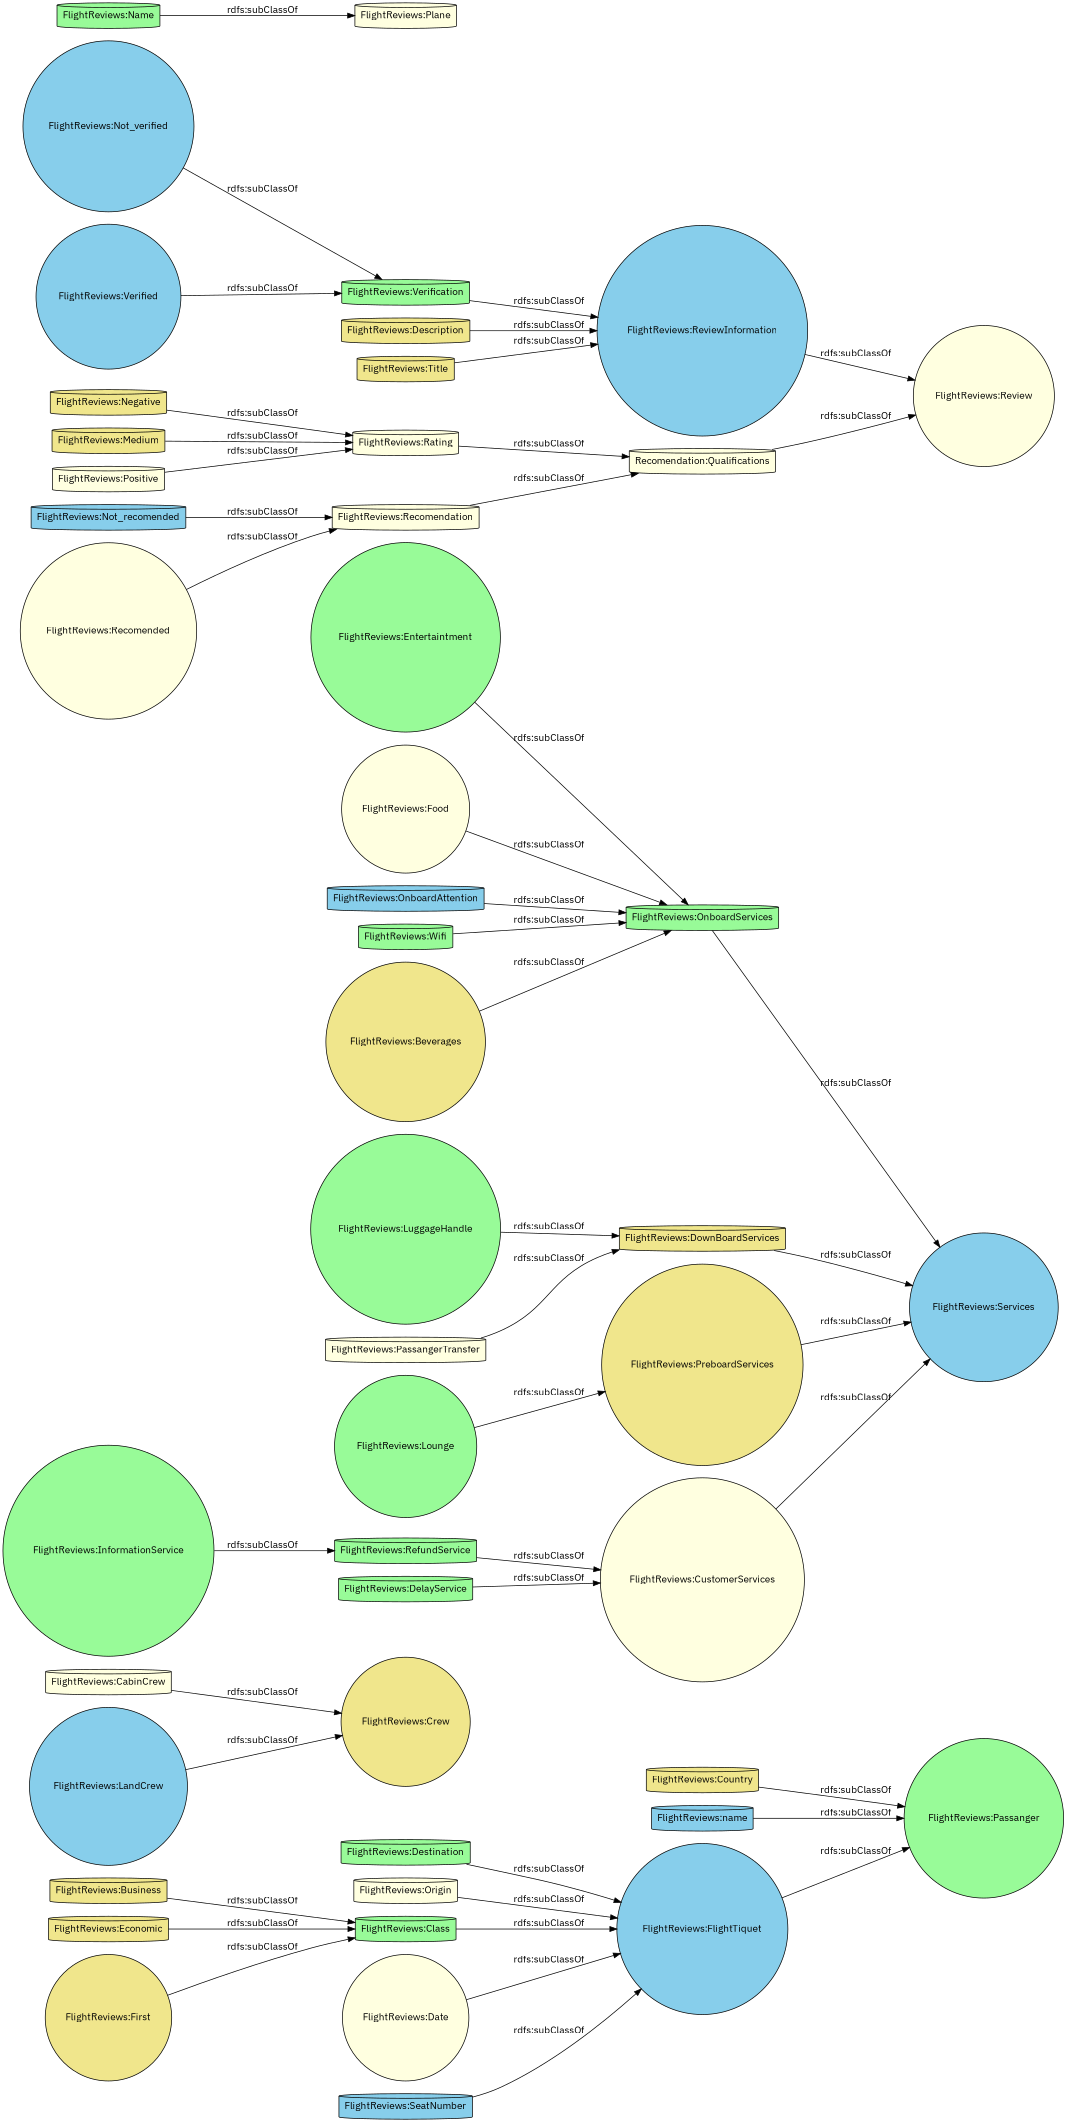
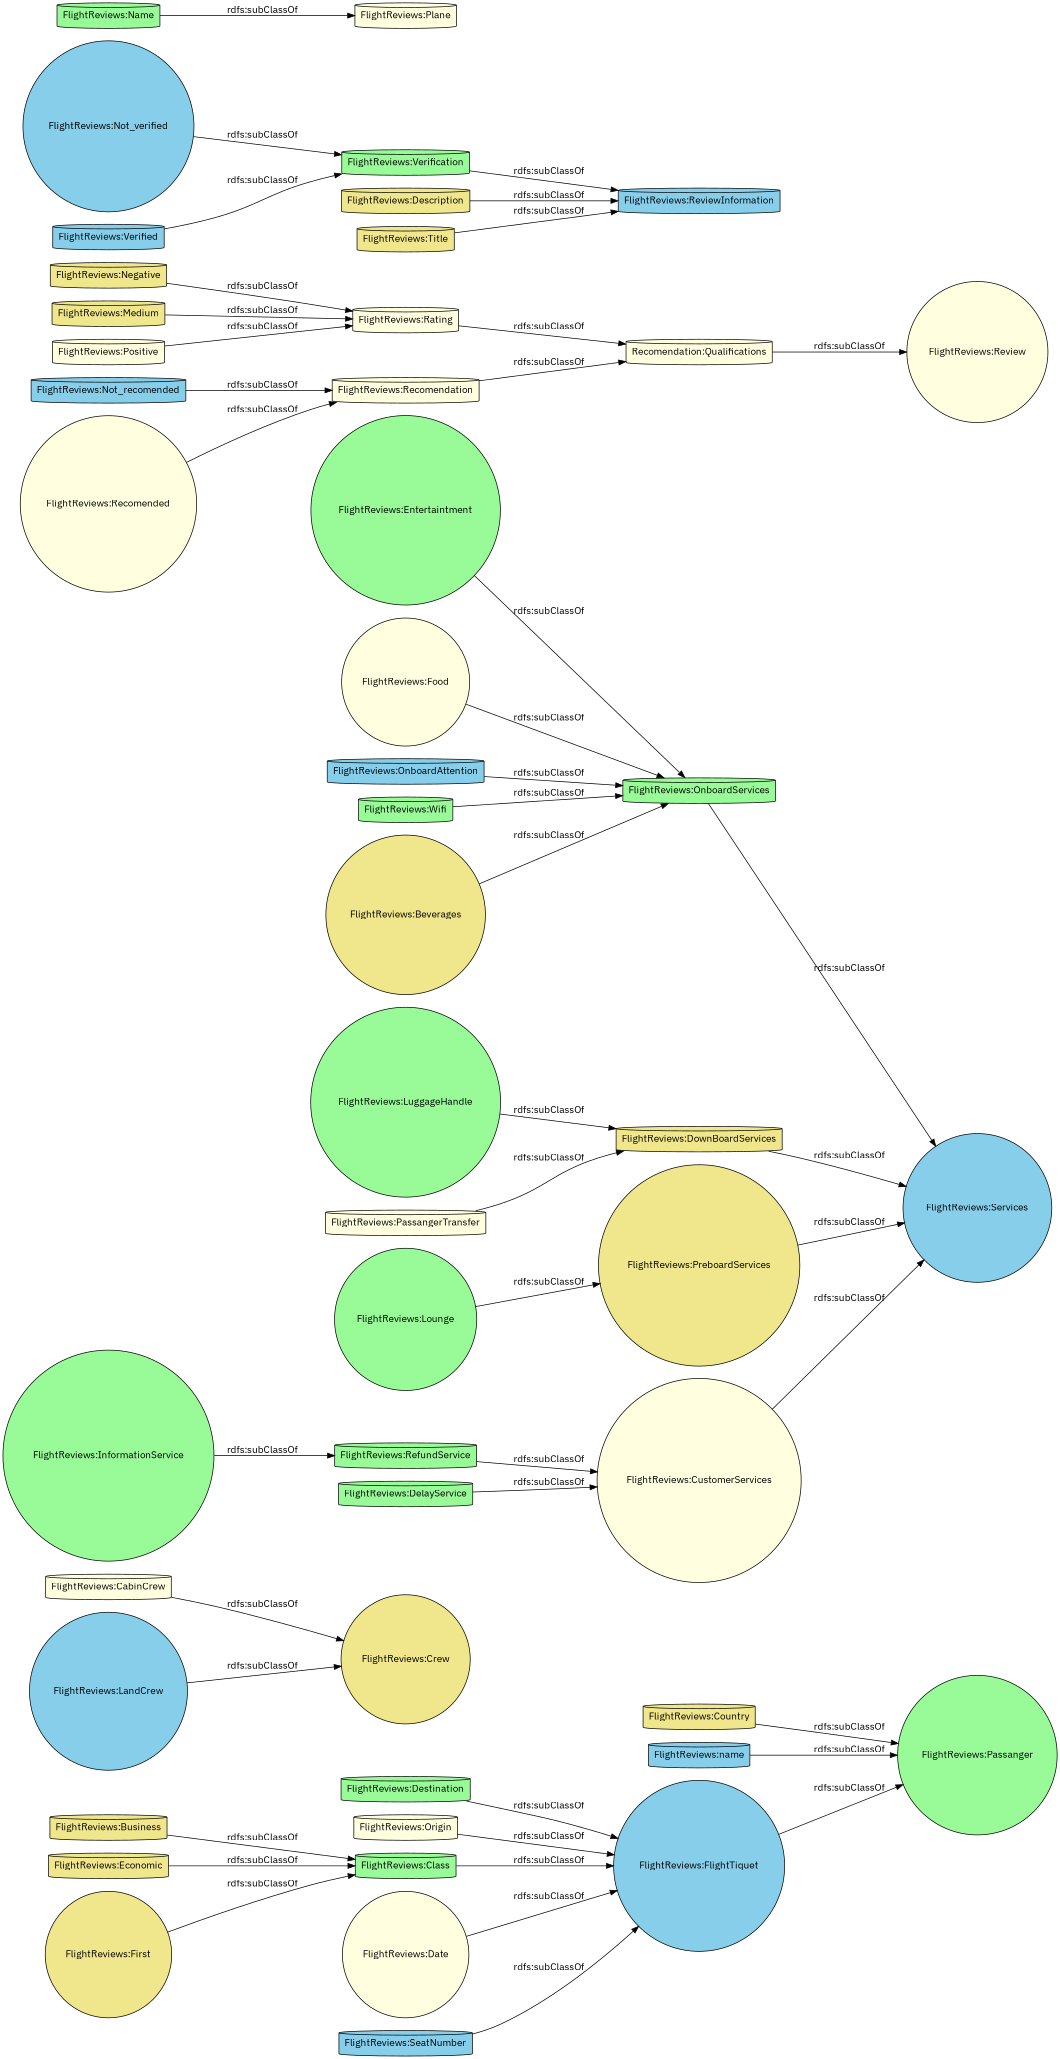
node "FlightReviews:Verified": shape circle -> cylinder
node "FlightReviews:ReviewInformation": shape circle -> cylinder
edge "FlightReviews:ReviewInformation" -> "FlightReviews:Review": removed, label "rdfs:subClassOf"
